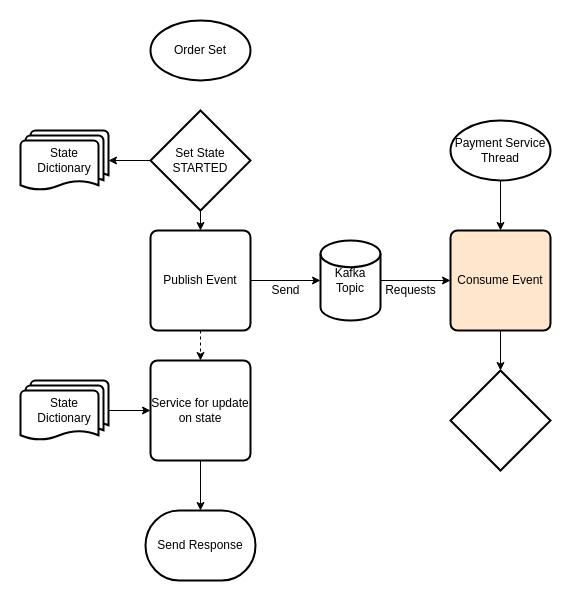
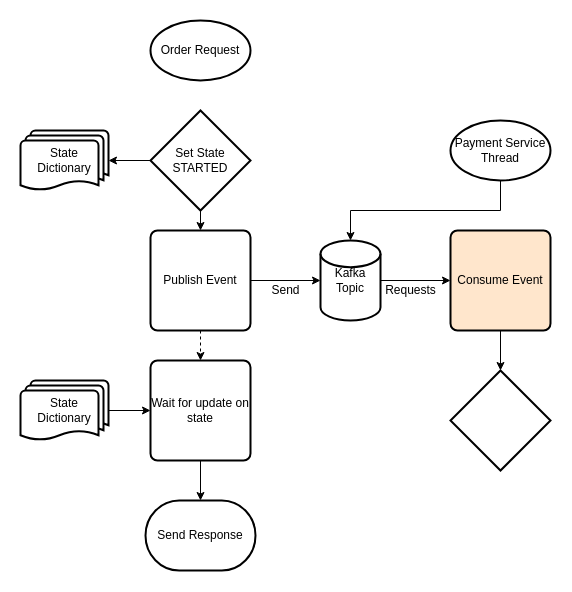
node "Order Set": label "Order Set" -> "Order Request"
edge "Payment Service Thread" -> "Consume Event": now "Payment Service Thread" -> "Kafka Topic"
node "Service for update on state": label "Service for update on state" -> "Wait for update on state"
node "Send Response": moved (201, 546) -> (201, 536)
